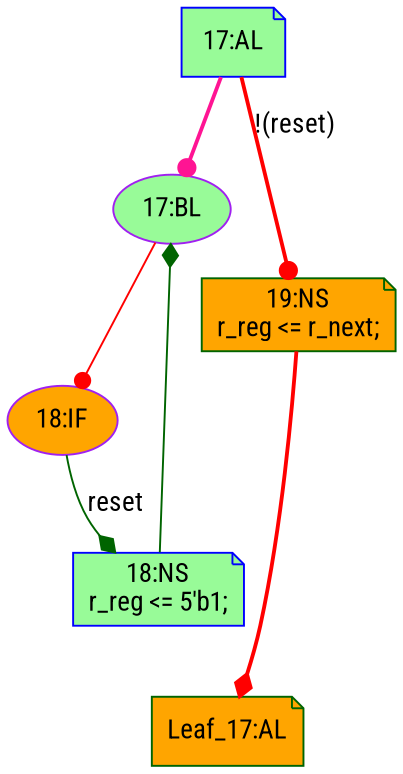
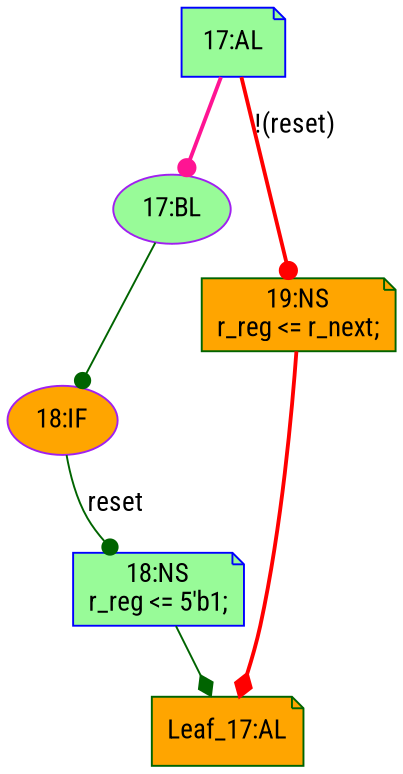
edge "17:BL" -> "18:IF": color red -> darkgreen
edge "18:NS r_reg <= 5'b1;" -> "17:BL": now "18:NS r_reg <= 5'b1;" -> "Leaf_17:AL"
edge "18:IF" -> "18:NS r_reg <= 5'b1;": arrowhead diamond -> dot
